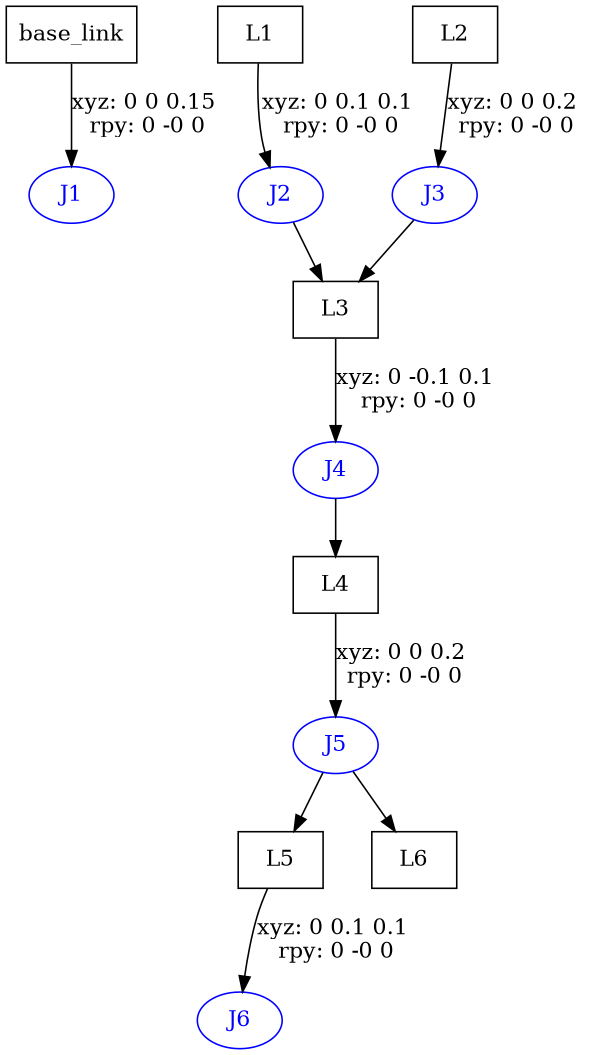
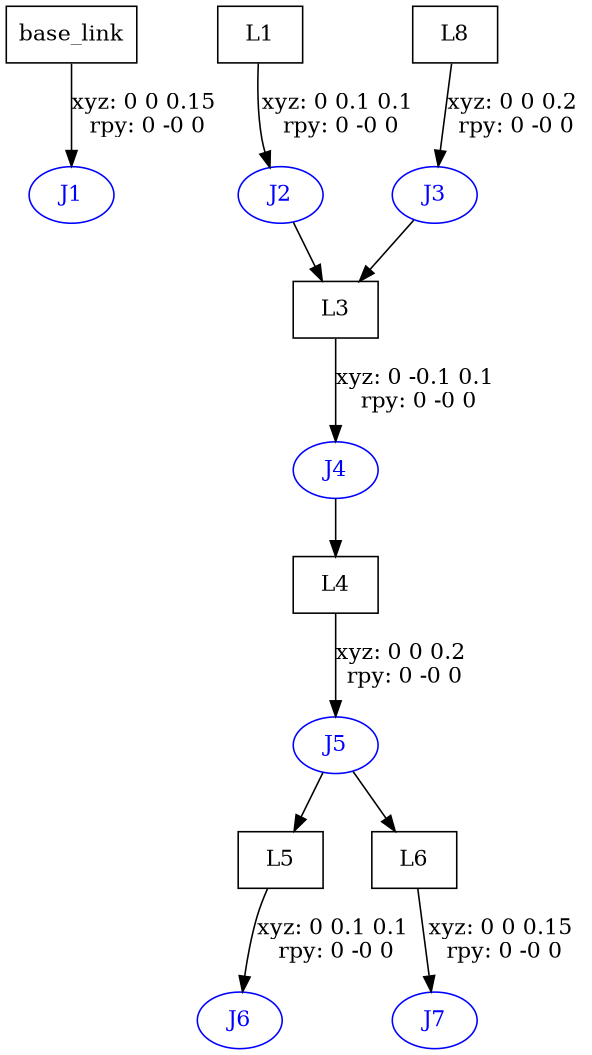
node "L2": label "L2" -> "L8"
node "J7": added
